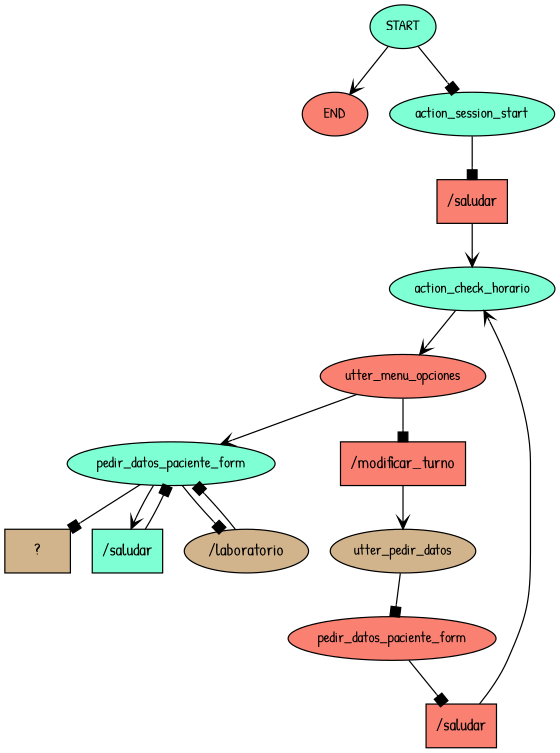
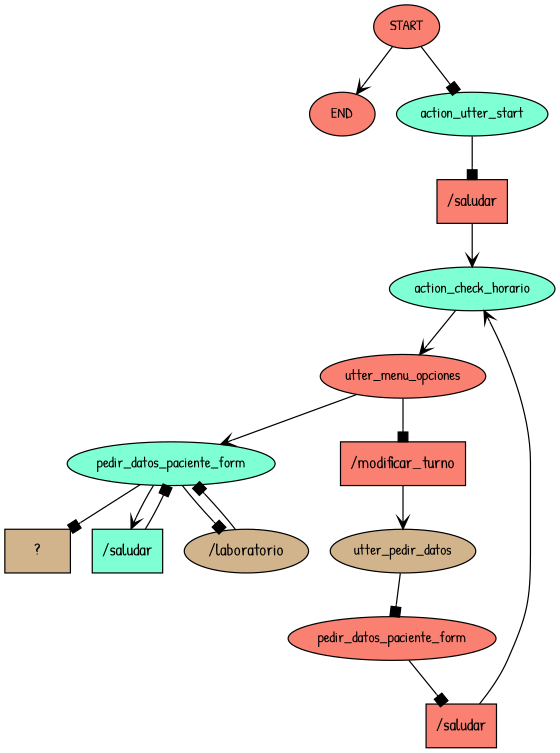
node "START": fillcolor aquamarine -> salmon
node "action_session_start": label "action_session_start" -> "action_utter_start"
